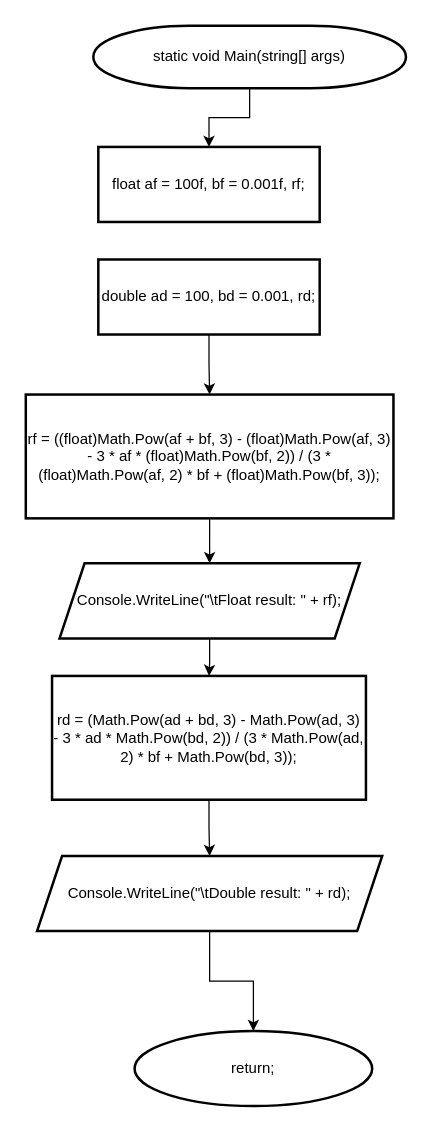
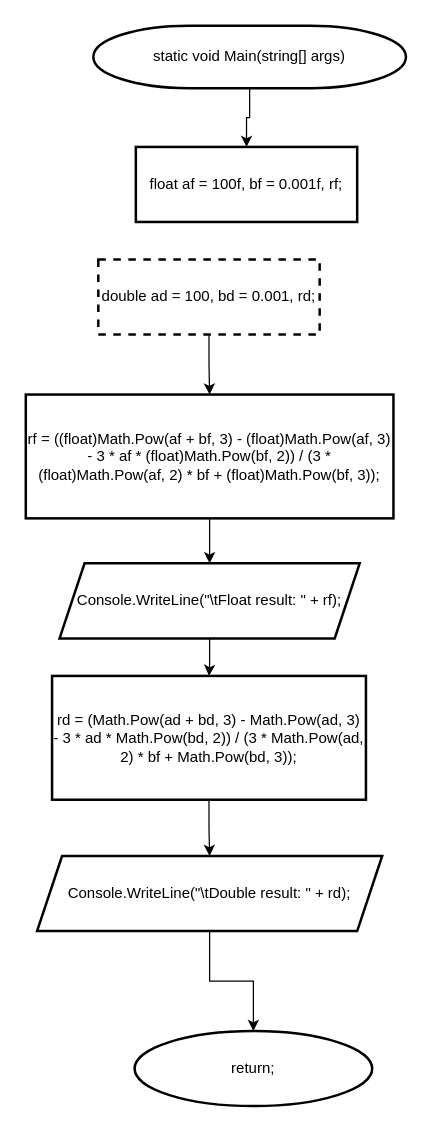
node "float af = 100f, bf = 0.001f, rf;": moved (209, 184) -> (246, 184)
node "double ad = 100, bd = 0.001, rd;": style solid -> dashed
